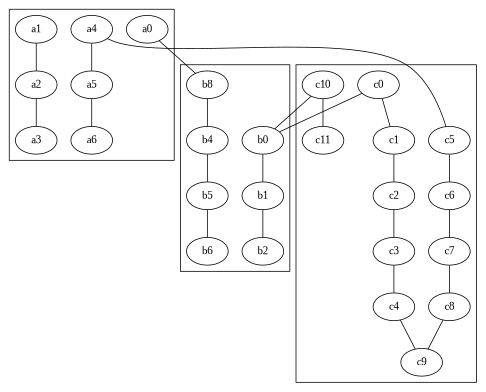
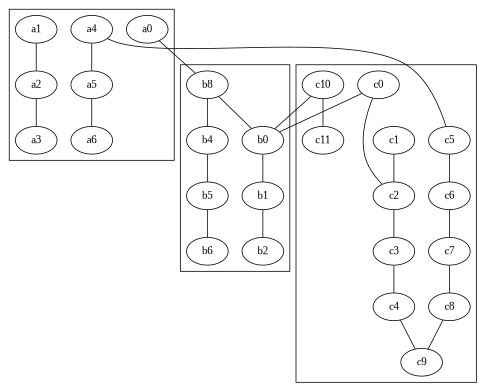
edge "b8" -- "b0": added
edge "c0" -- "c1": now "c0" -- "c2"
